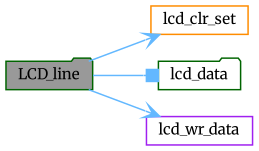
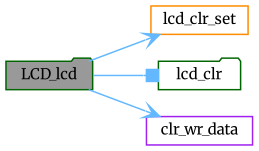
node "LCD_line": label "LCD_line" -> "LCD_lcd"
node "lcd_data": label "lcd_data" -> "lcd_clr"
node "lcd_wr_data": label "lcd_wr_data" -> "clr_wr_data"
